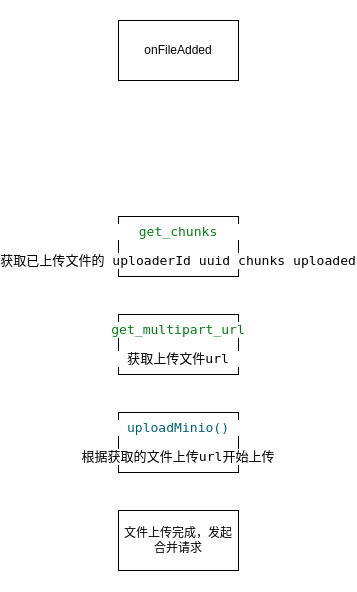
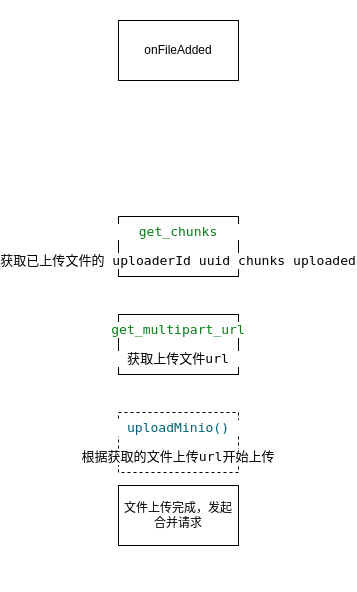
node "uploadMinio()根据获取的文件上传url开始上传": style solid -> dashed
node "文件上传完成，发起合并请求": moved (179, 541) -> (179, 516)
